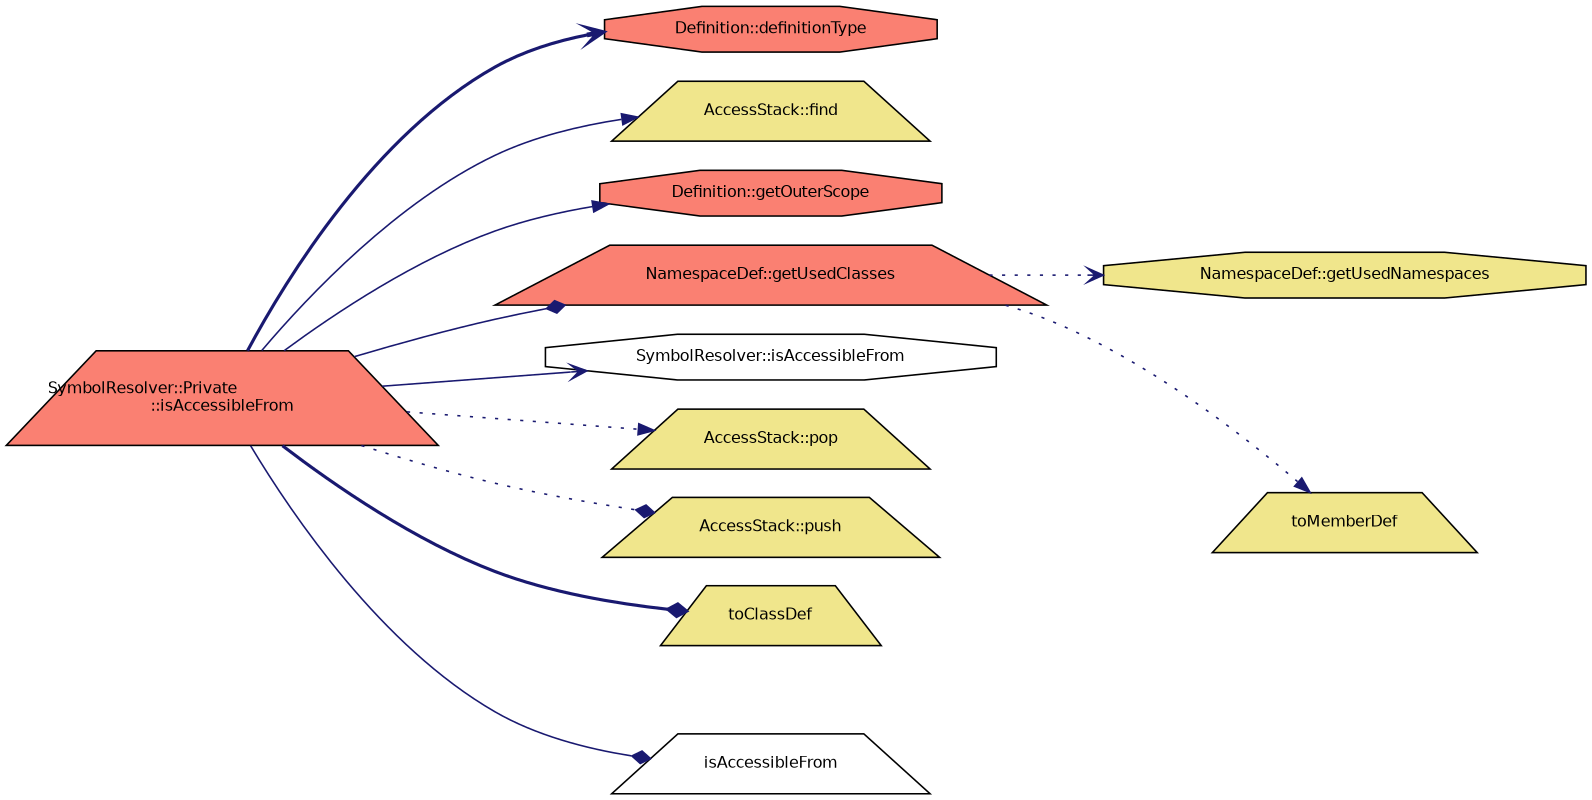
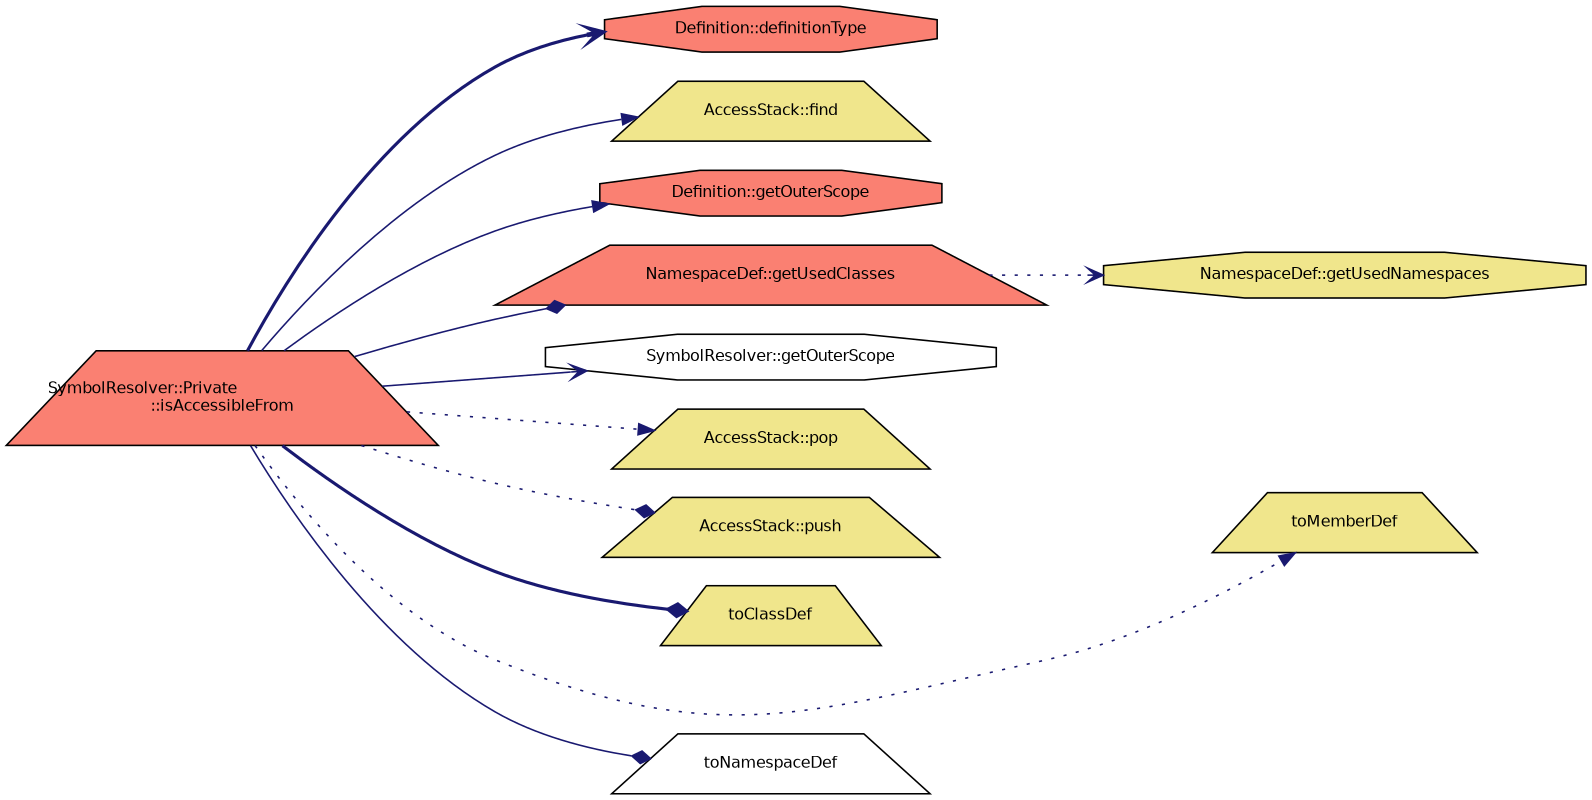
node "SymbolResolver::isAccessibleFrom": label "SymbolResolver::isAccessibleFrom" -> "SymbolResolver::getOuterScope"
edge "NamespaceDef::getUsedClasses" -> "toMemberDef": now "SymbolResolver::Private ::isAccessibleFrom" -> "toMemberDef"
node "isAccessibleFrom": label "isAccessibleFrom" -> "toNamespaceDef"
